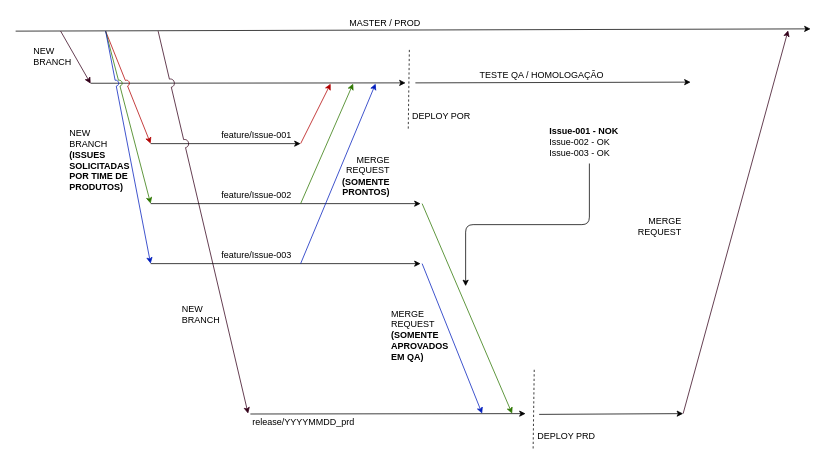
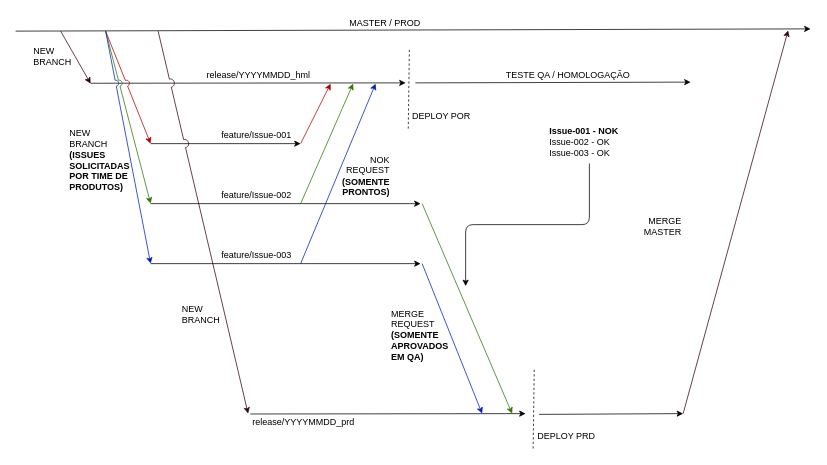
node "release/YYYYMMDD_hml": added
node "TESTE QA / HOMOLOGAÇÃO": moved (562, 75) -> (588, 75)
node "MERGE REQUEST (SOMENTE PRONTOS)": label "MERGE REQUEST (SOMENTE PRONTOS)" -> "NOK REQUEST (SOMENTE PRONTOS)"
node "MERGE REQUEST": label "MERGE REQUEST" -> "MERGE MASTER"
